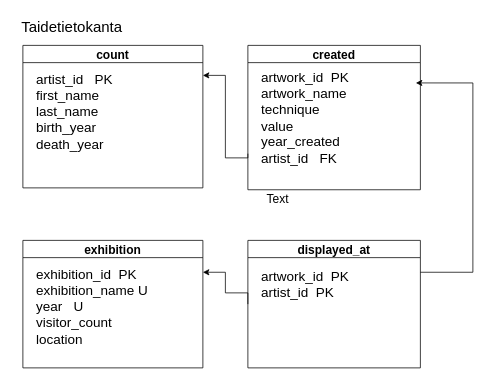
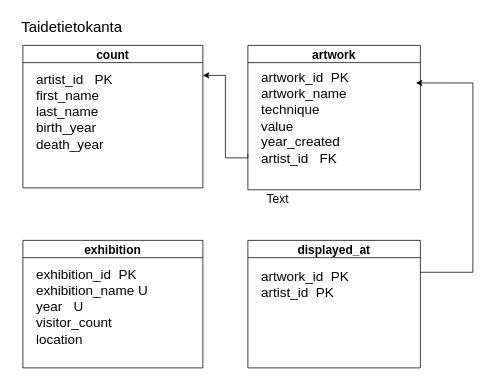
node "created": label "created" -> "artwork"
edge "displayed_at" -> "exhibition": removed
